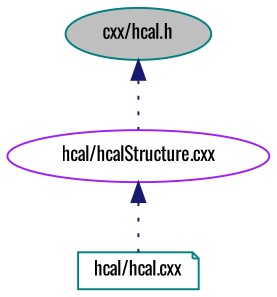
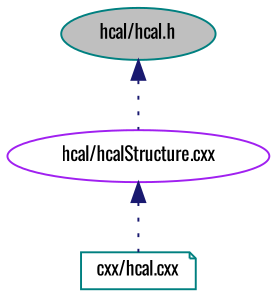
node "cxx/hcal.h": label "cxx/hcal.h" -> "hcal/hcal.h"
node "hcal/hcal.cxx": label "hcal/hcal.cxx" -> "cxx/hcal.cxx"
